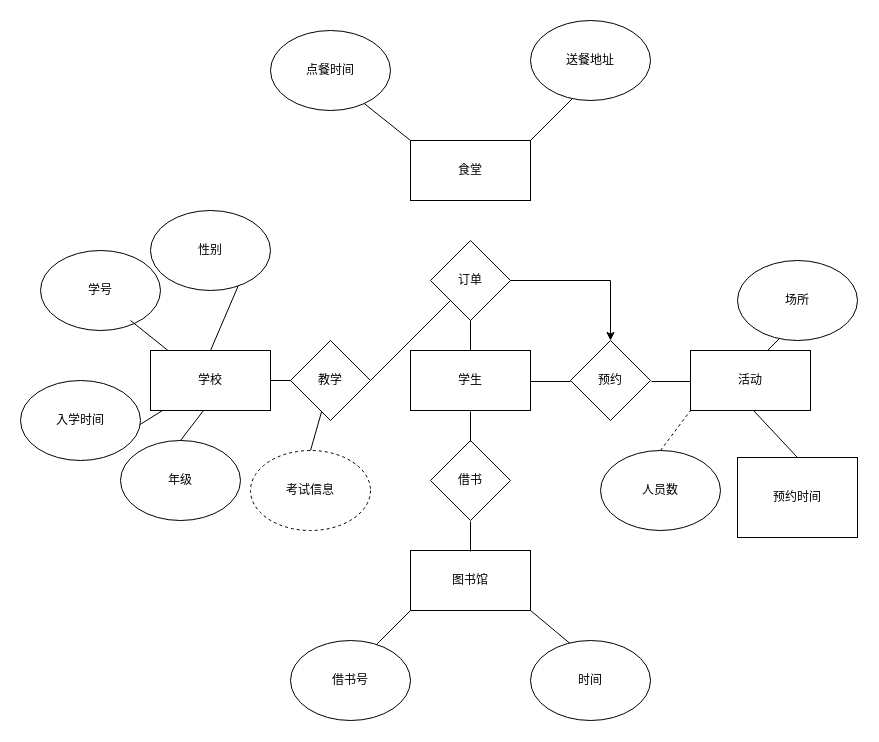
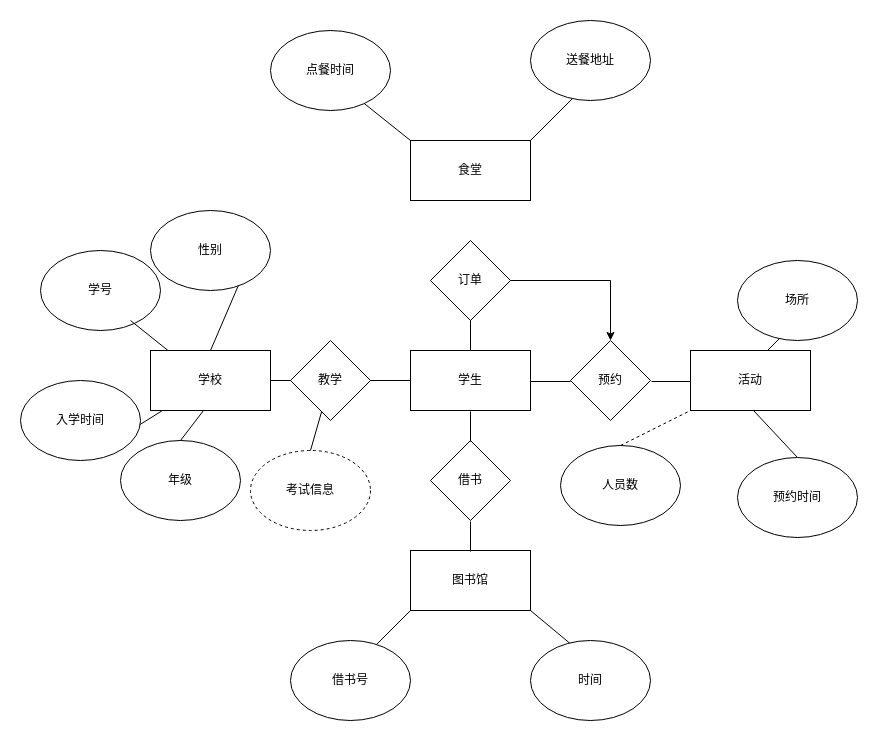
edge "订单" -- "教学": now "学生" -- "教学"
node "人员数": moved (661, 491) -> (621, 486)
node "预约时间": shape rectangle -> ellipse
